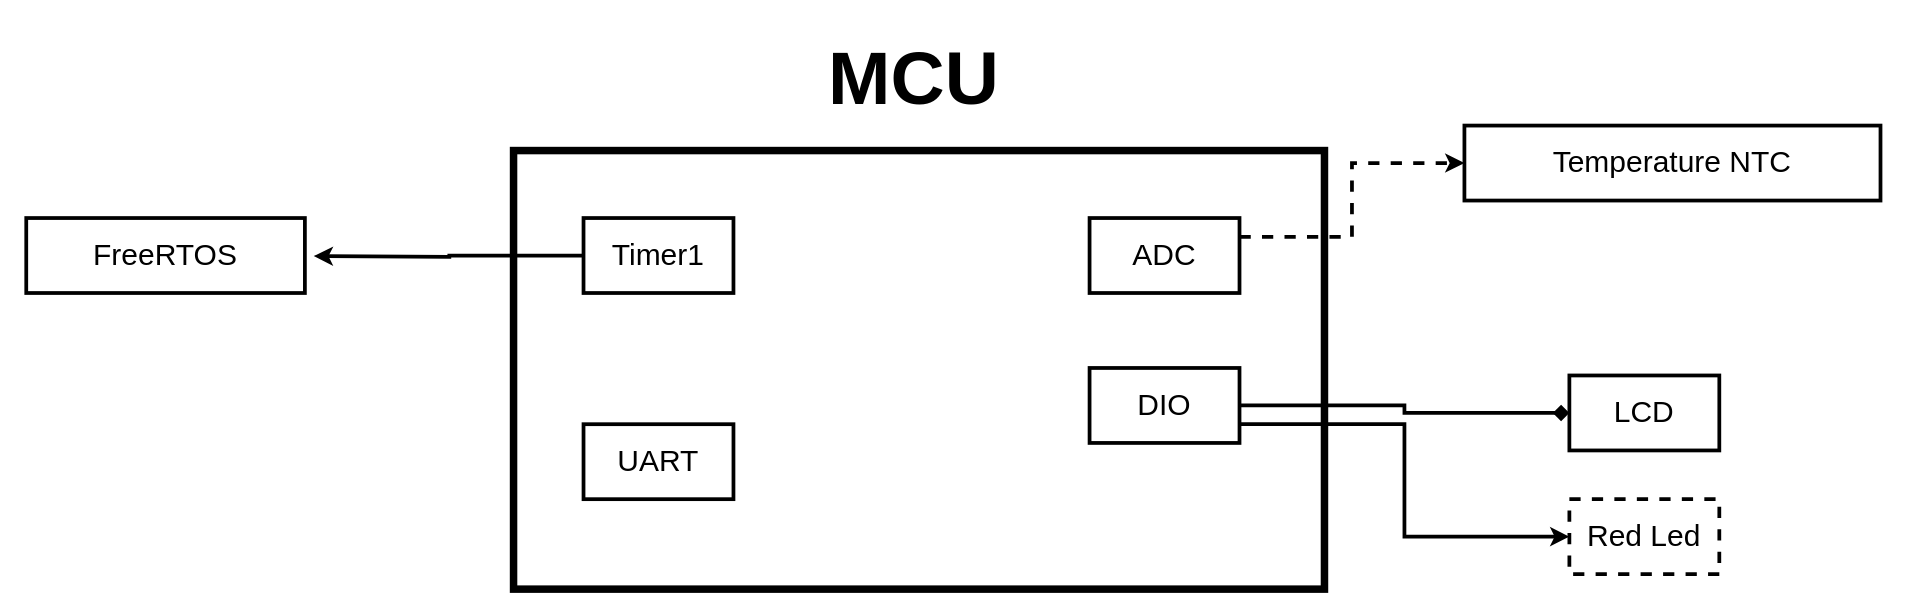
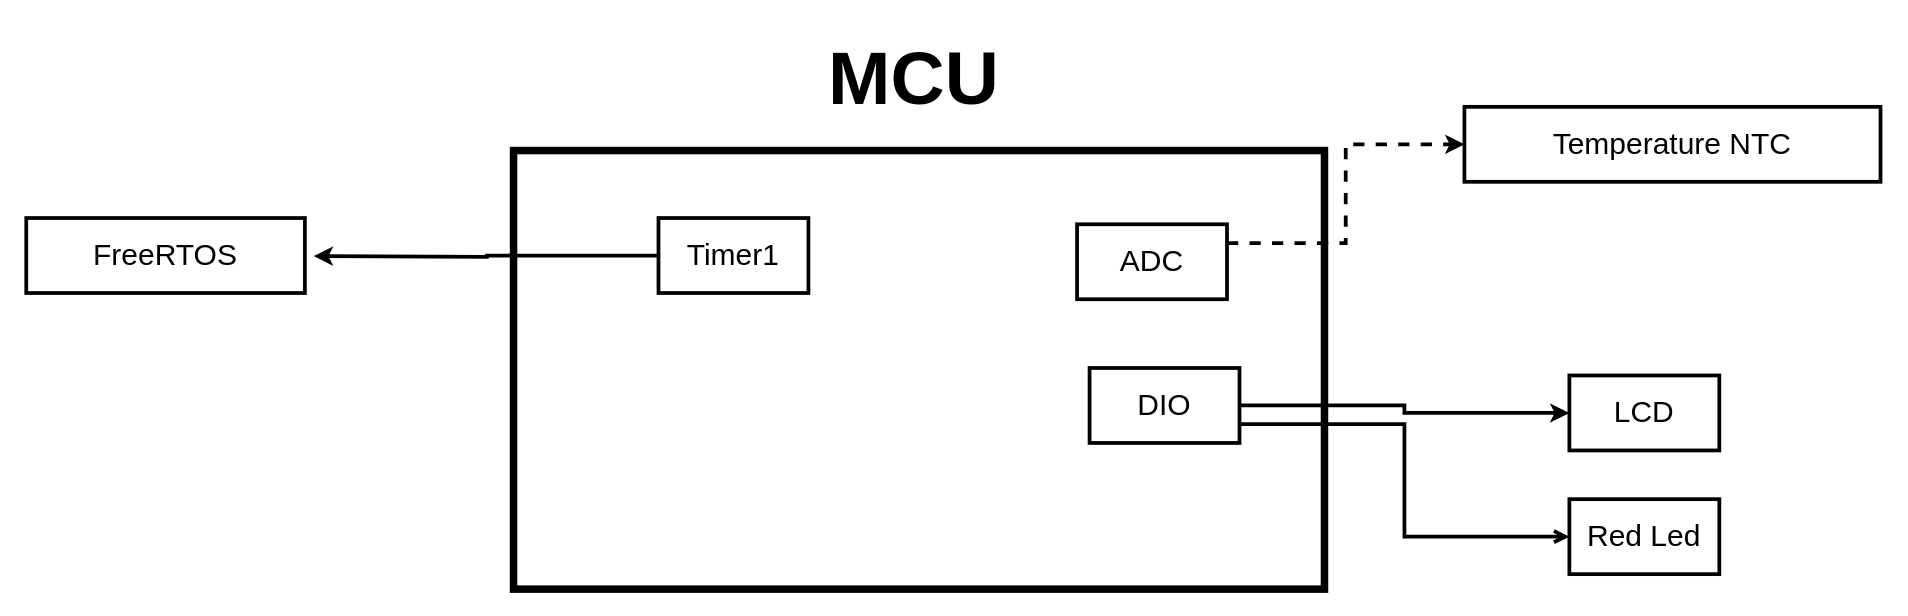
node "Temperature NTC": moved (1673, 163) -> (1673, 144)
node "Timer1": moved (658, 256) -> (733, 256)
node "ADC": moved (1164, 256) -> (1152, 262)
edge "DIO" -> "LCD": arrowhead diamond -> classic
node "UART": removed
edge "DIO" -> "Red Led": arrowhead classic -> open
node "Red Led": style dashed -> solid
